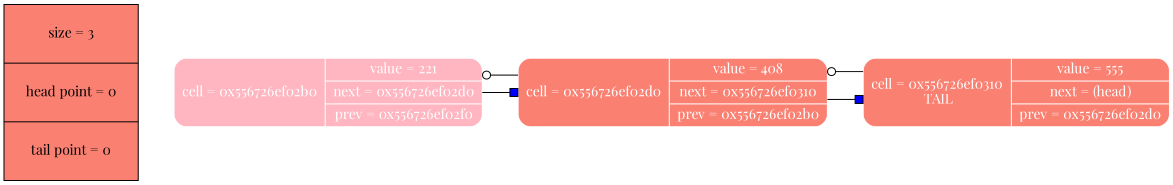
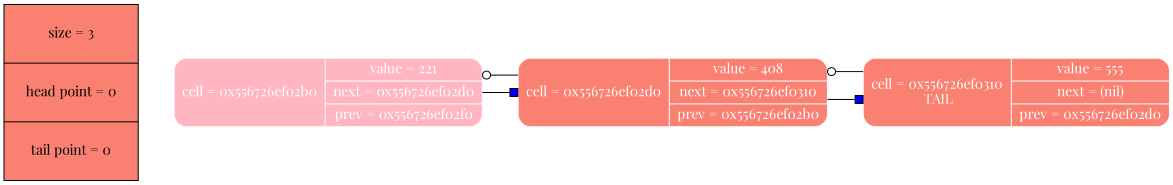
node "cell = 0x556726ef0310": text "next = (head)" -> "next = (nil)"
